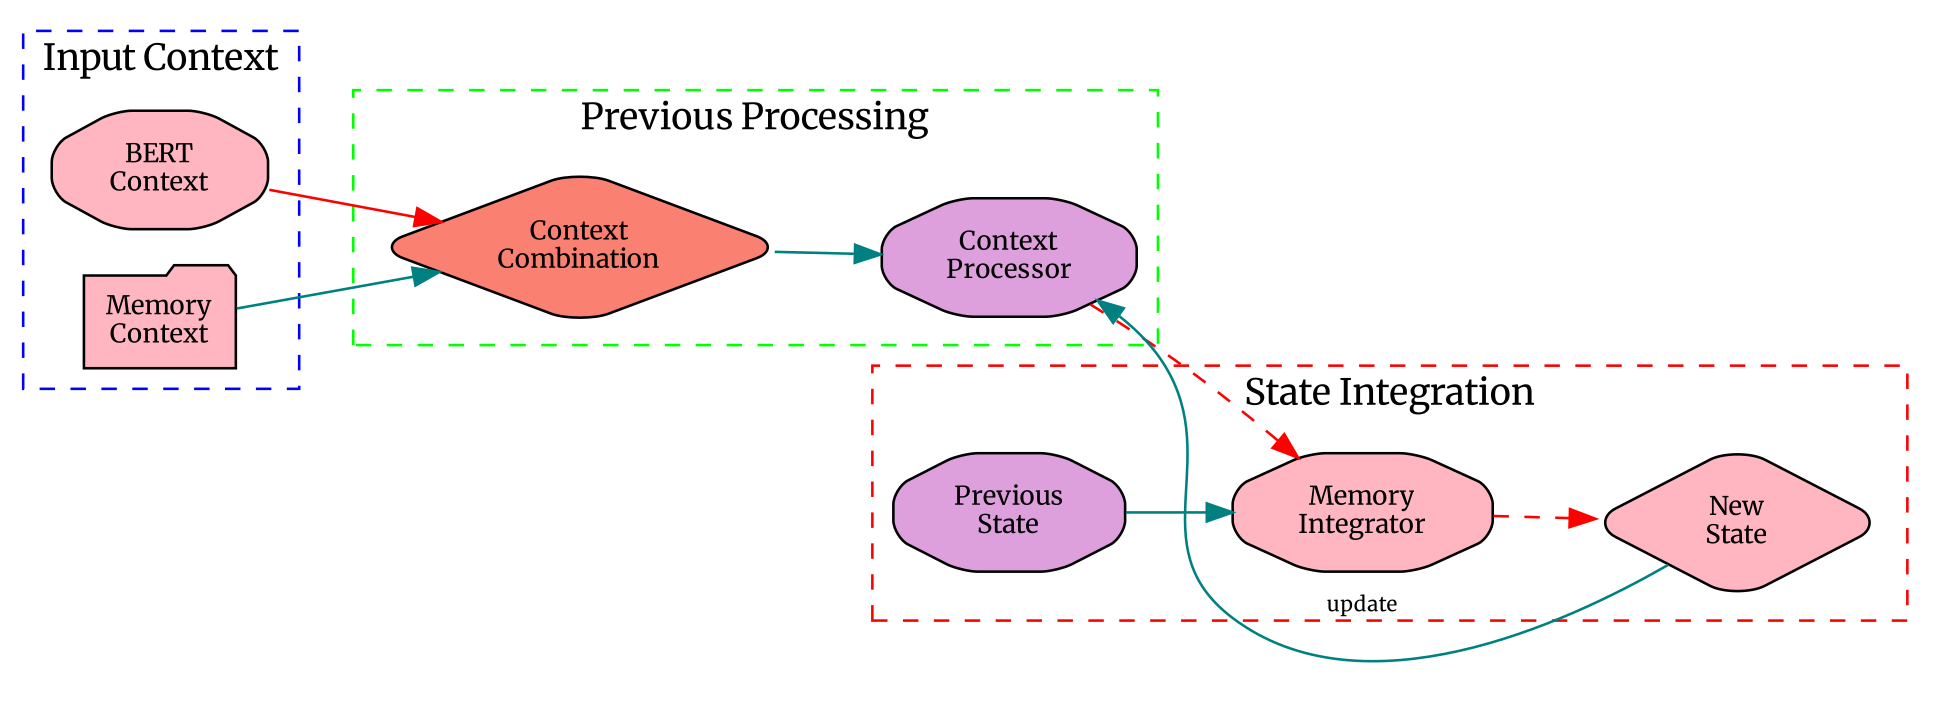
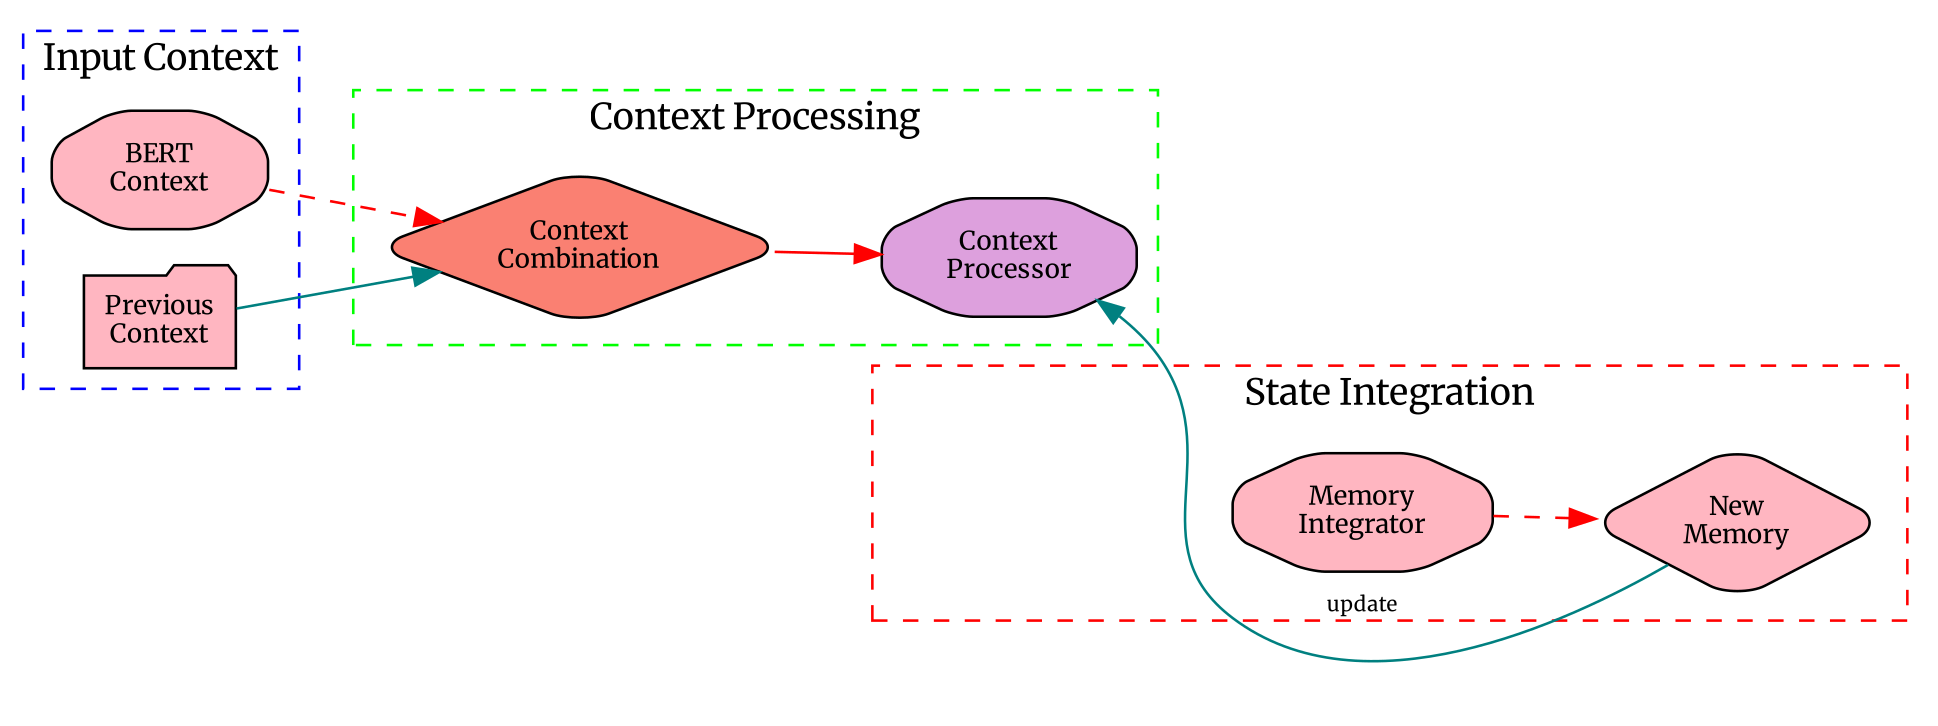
cluster "Previous Processing": label "Previous Processing" -> "Context Processing"
edge "BERT Context" -> "Context Combination": style solid -> dashed
edge "Context Combination" -> "Context Processor": color teal -> red
node "Memory Context": label "Memory Context" -> "Previous Context"
edge "Context Processor" -> "Memory Integrator": removed
node "Previous State": removed
node "New State": label "New State" -> "New Memory"
